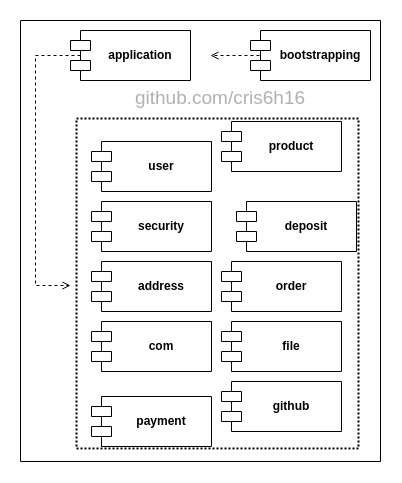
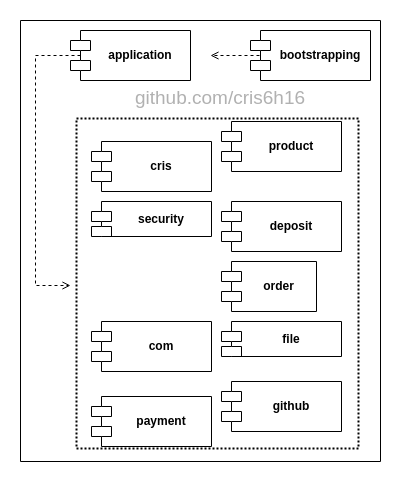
node "user": label "user" -> "cris"
node "security": size 120x50 -> 120x35
node "deposit": moved (297, 227) -> (282, 227)
node "address": removed
node "order": size 120x50 -> 95x50
node "file": size 120x50 -> 120x35
